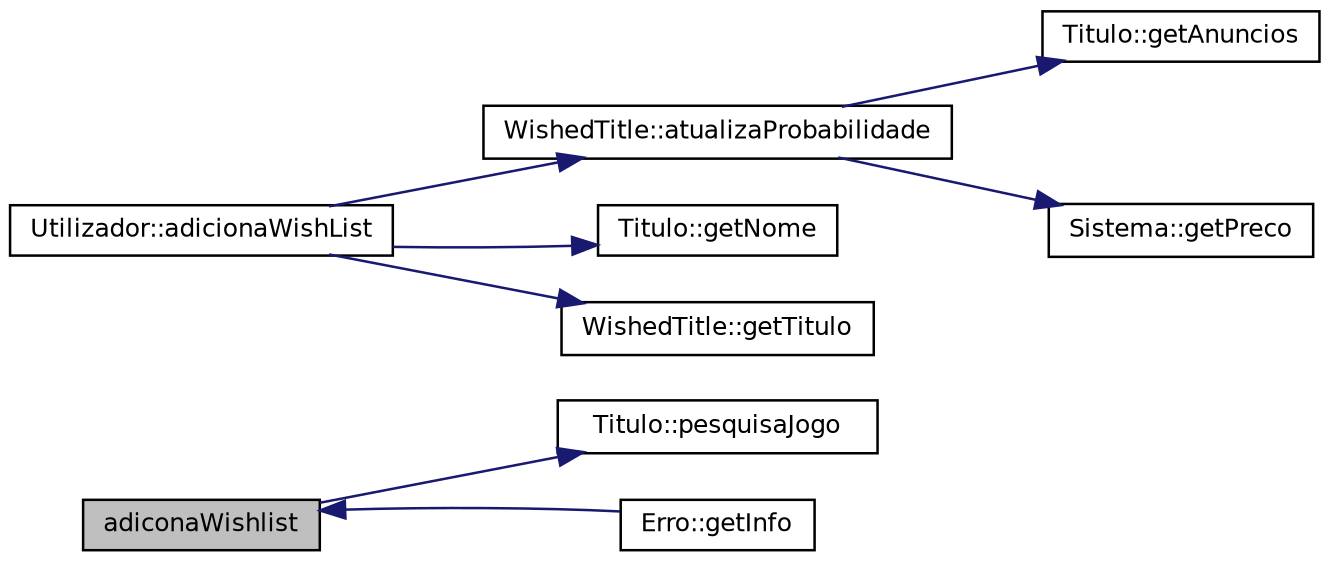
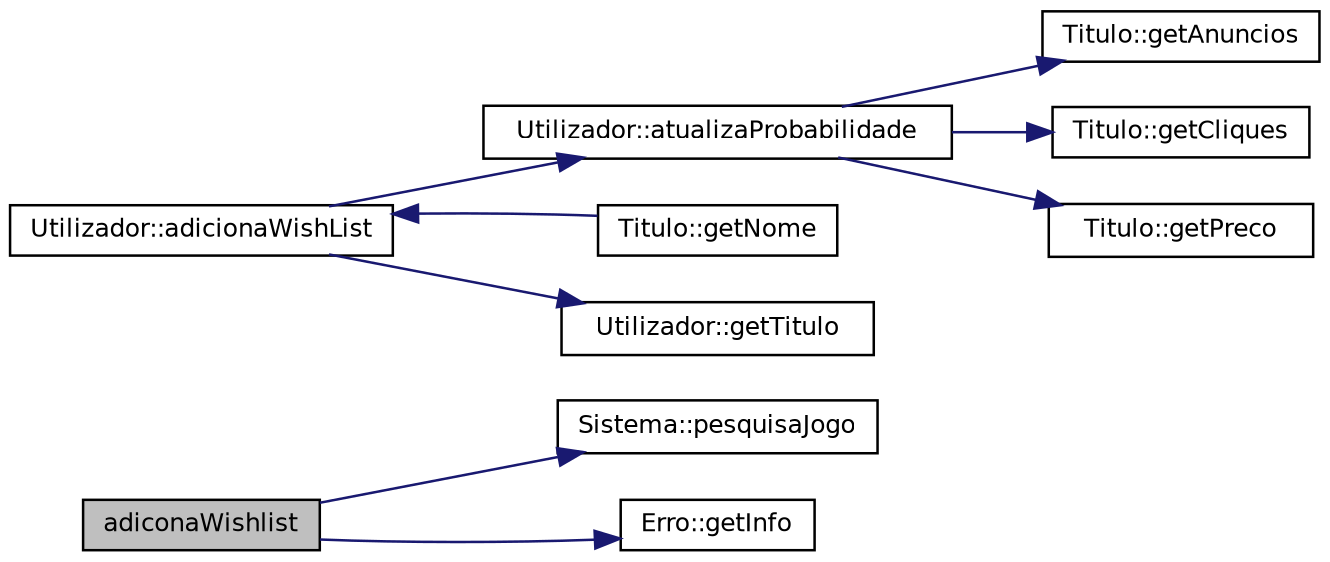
node "WishedTitle::atualizaProbabilidade": label "WishedTitle::atualizaProbabilidade" -> "Utilizador::atualizaProbabilidade"
node "Titulo::getCliques": added
node "Sistema::getPreco": label "Sistema::getPreco" -> "Titulo::getPreco"
edge "Utilizador::adicionaWishList" -> "Titulo::getNome": reversed
node "WishedTitle::getTitulo": label "WishedTitle::getTitulo" -> "Utilizador::getTitulo"
node "Titulo::pesquisaJogo": label "Titulo::pesquisaJogo" -> "Sistema::pesquisaJogo"
edge "Erro::getInfo" -> "adiconaWishlist": reversed
